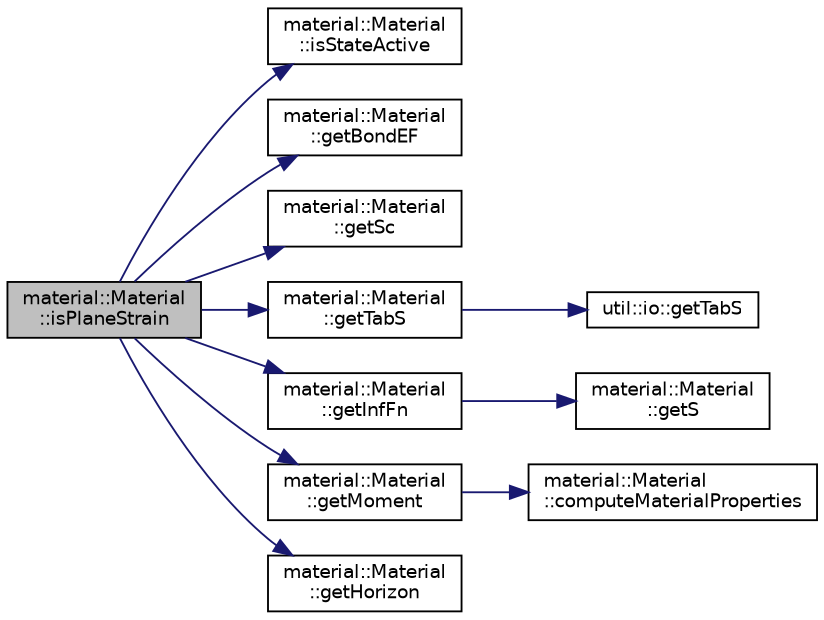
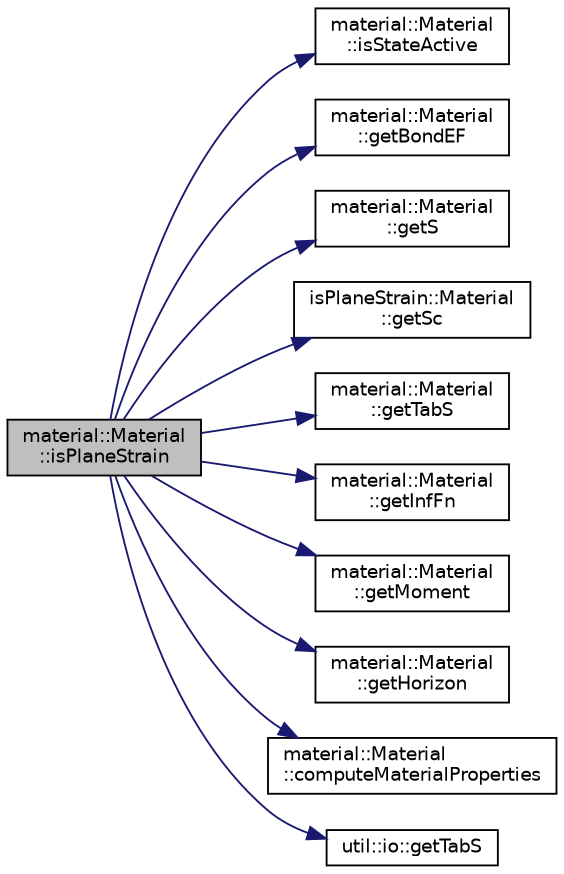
node "material::Material ::getSc": label "material::Material ::getSc" -> "isPlaneStrain::Material ::getSc"
edge "material::Material ::getTabS" -> "util::io::getTabS": now "material::Material ::isPlaneStrain" -> "util::io::getTabS"
edge "material::Material ::getInfFn" -> "material::Material ::getS": now "material::Material ::isPlaneStrain" -> "material::Material ::getS"
edge "material::Material ::getMoment" -> "material::Material ::computeMaterialProperties": now "material::Material ::isPlaneStrain" -> "material::Material ::computeMaterialProperties"
